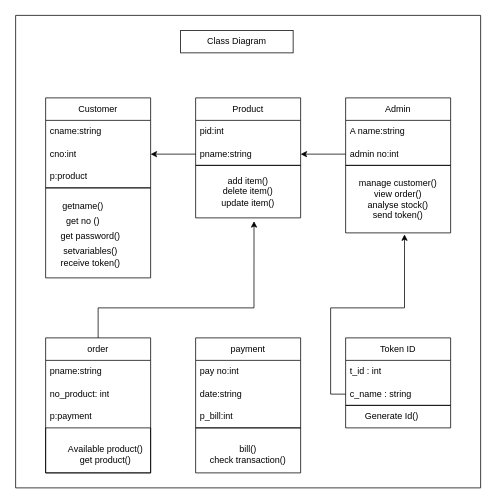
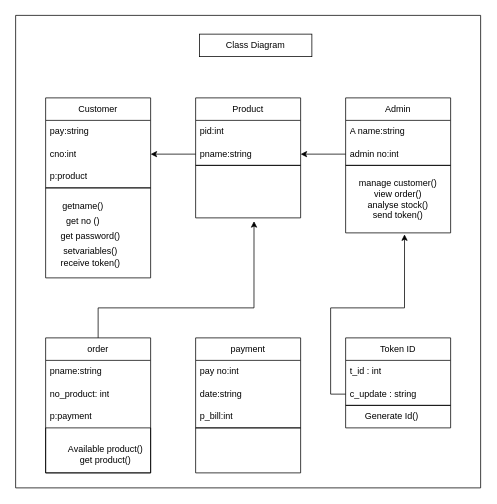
node "Class Diagram": moved (237, 42) -> (255, 45)
node "cname:string": label "cname:string" -> "pay:string"
node "add item() delete item() update item()": removed
node "c_name : string": label "c_name : string" -> "c_update : string"
node "bill() check transaction()": removed
